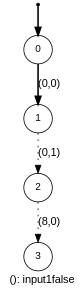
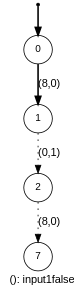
edge "0" -> "1": label "(0,0)" -> "(8,0)"
node "3": label "3" -> "7"
